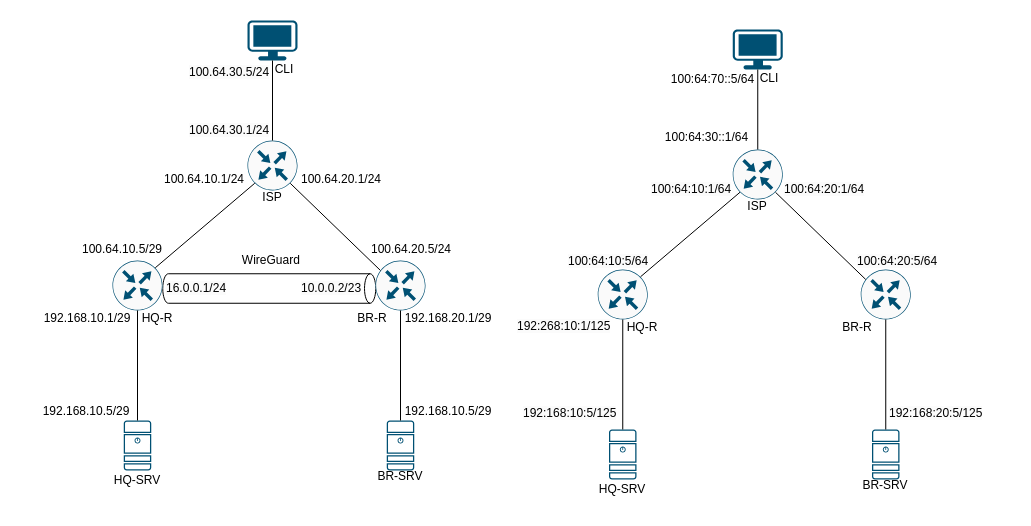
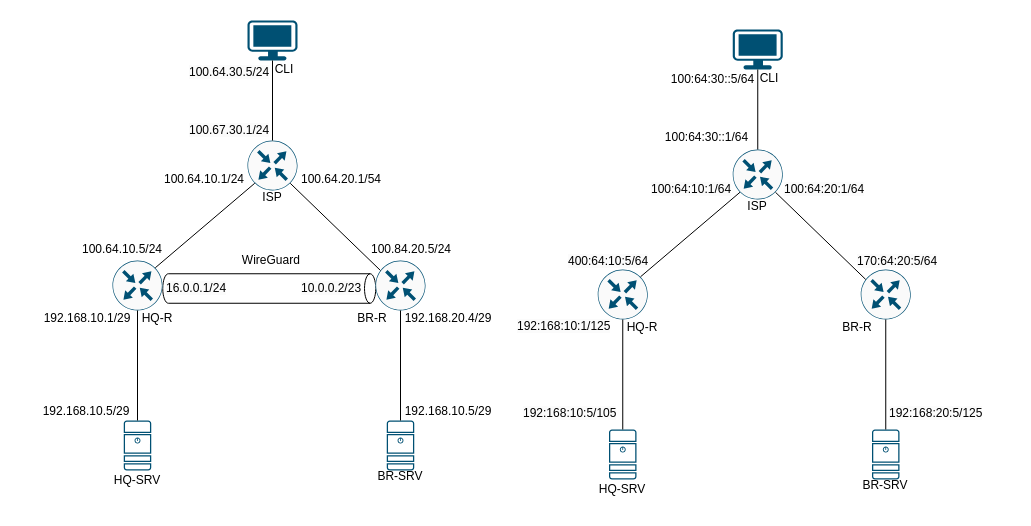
node "100:64:70::5/64": label "100:64:70::5/64" -> "100:64:30::5/64"
node "100.64.30.1/24": label "100.64.30.1/24" -> "100.67.30.1/24"
node "100.64.20.1/24": label "100.64.20.1/24" -> "100.64.20.1/54"
node "100.64.10.5/29": label "100.64.10.5/29" -> "100.64.10.5/24"
node "100.64.20.5/24": label "100.64.20.5/24" -> "100.84.20.5/24"
node "100:64:10:5/64": label "100:64:10:5/64" -> "400:64:10:5/64"
node "100:64:20:5/64": label "100:64:20:5/64" -> "170:64:20:5/64"
node "192.168.20.1/29": label "192.168.20.1/29" -> "192.168.20.4/29"
node "192:268:10:1/125": label "192:268:10:1/125" -> "192:168:10:1/125"
node "192:168:10:5/125": label "192:168:10:5/125" -> "192:168:10:5/105"
